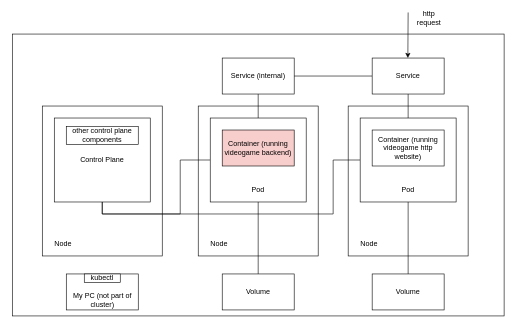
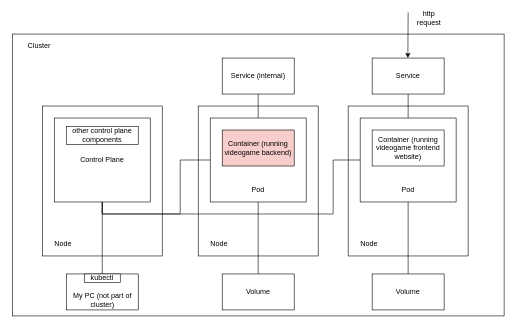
node "Cluster": added
edge "Service (internal)" -- "Service": removed
node "Container (running videogame http website)": label "Container (running videogame http website)" -> "Container (running videogame frontend website)"
edge "Control Plane" -- "kubectl": added
